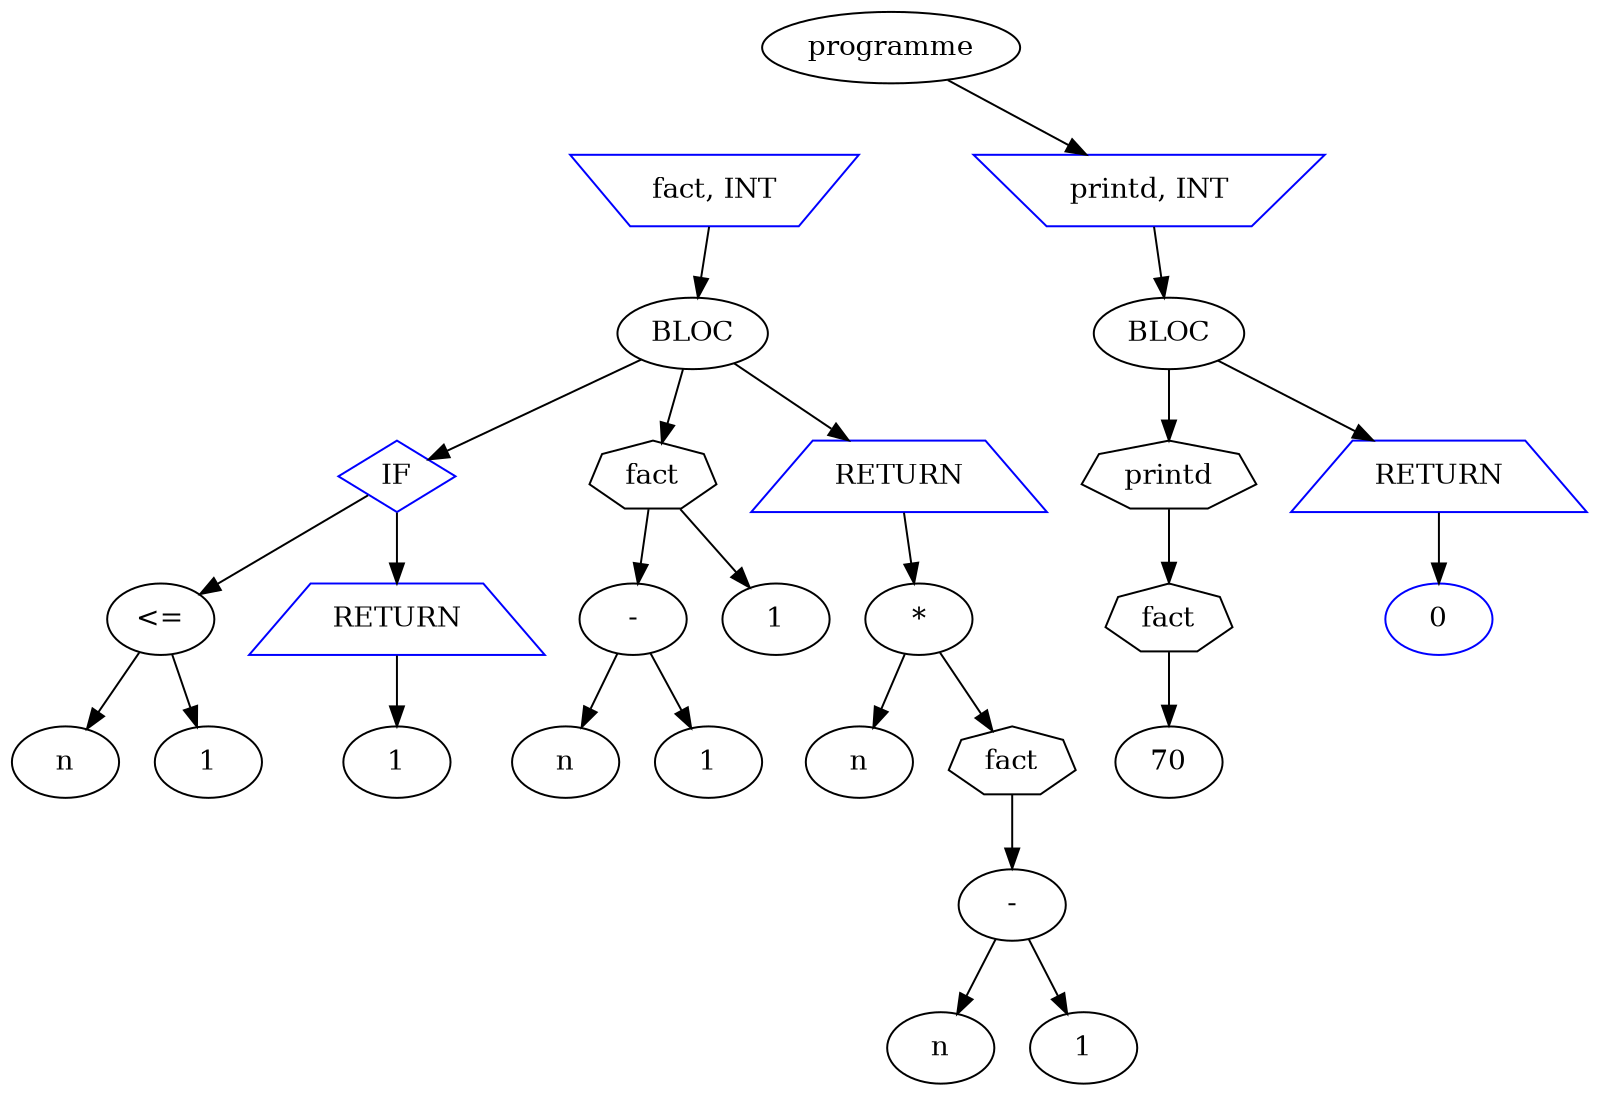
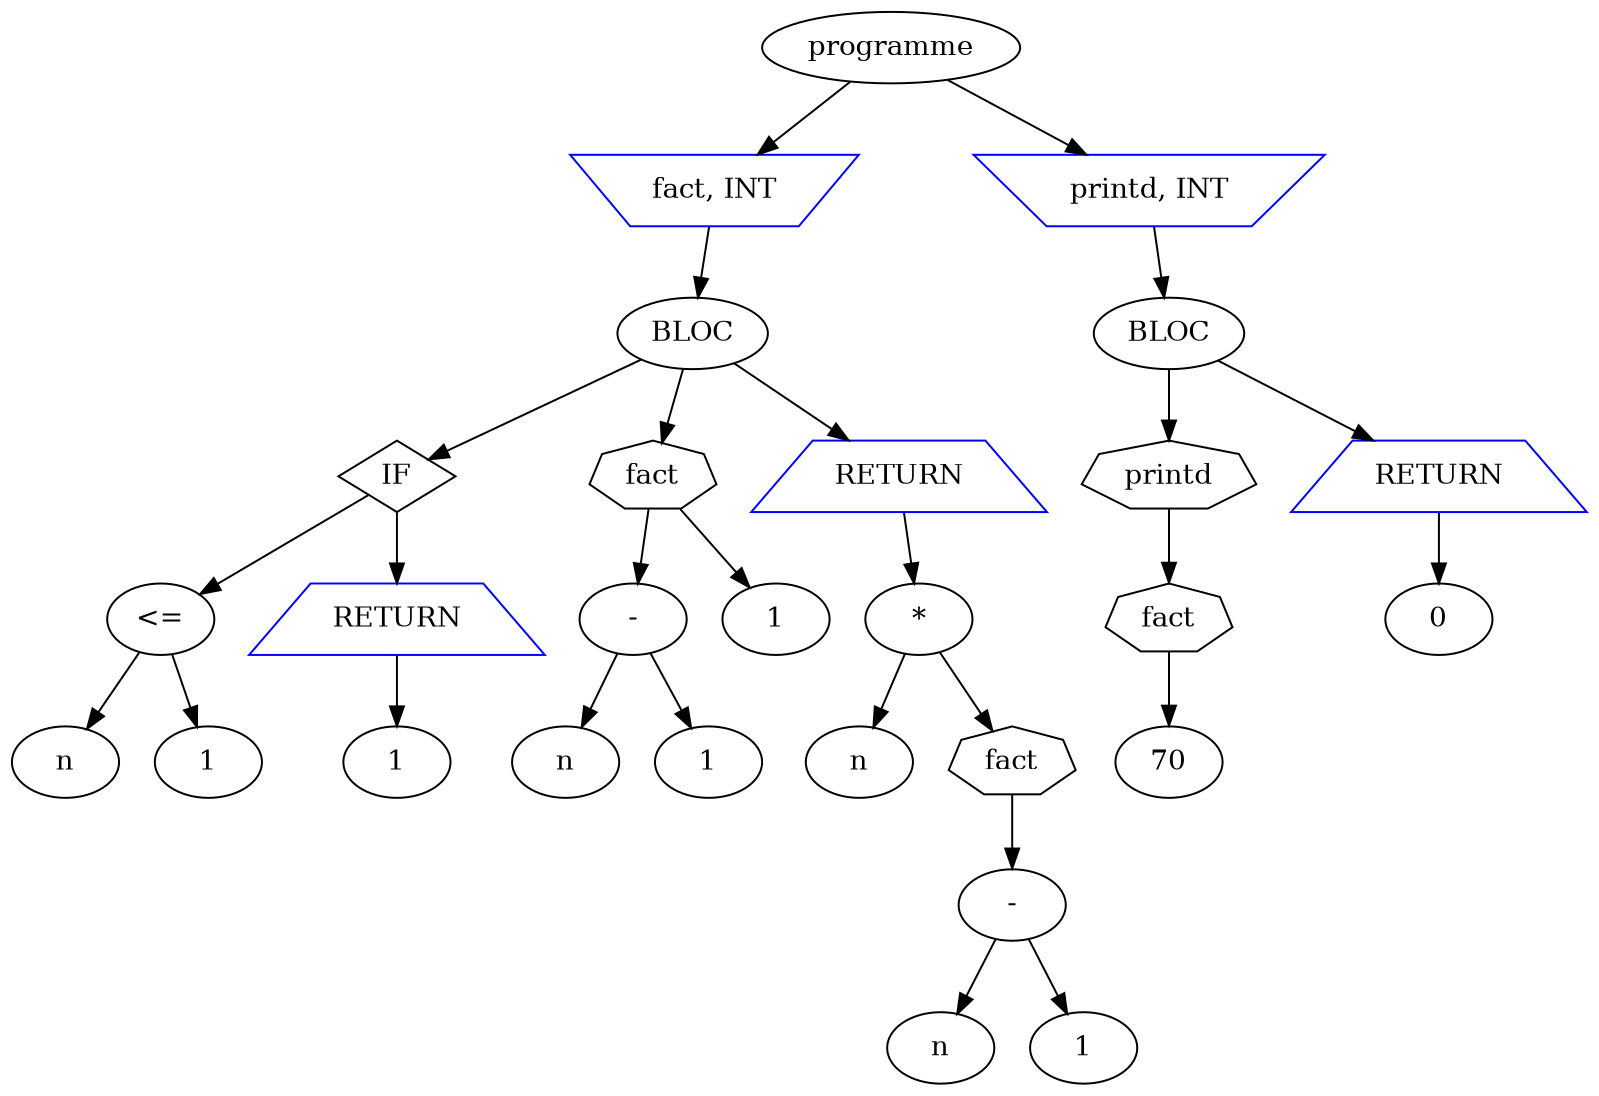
edge "programme" -> "fact, INT": added
node "IF": color blue -> black
node "0": color blue -> black
